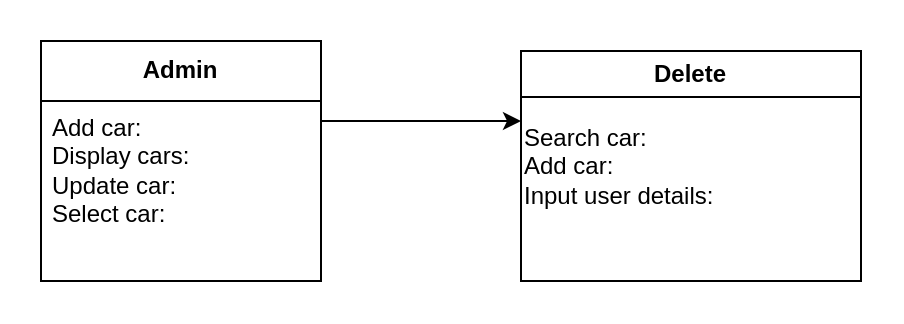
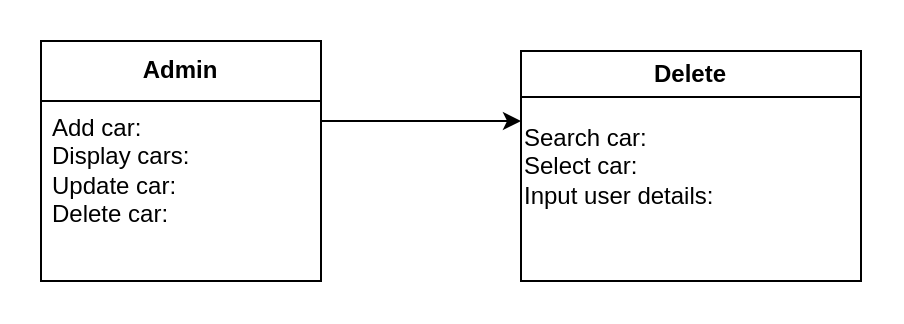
node "Search car: Add car: Input user details:": label "Search car: Add car: Input user details:" -> "Search car: Select car: Input user details:"
node "Add car: Display cars: Update car: Select car:": label "Add car: Display cars: Update car: Select car:" -> "Add car: Display cars: Update car: Delete car:"
